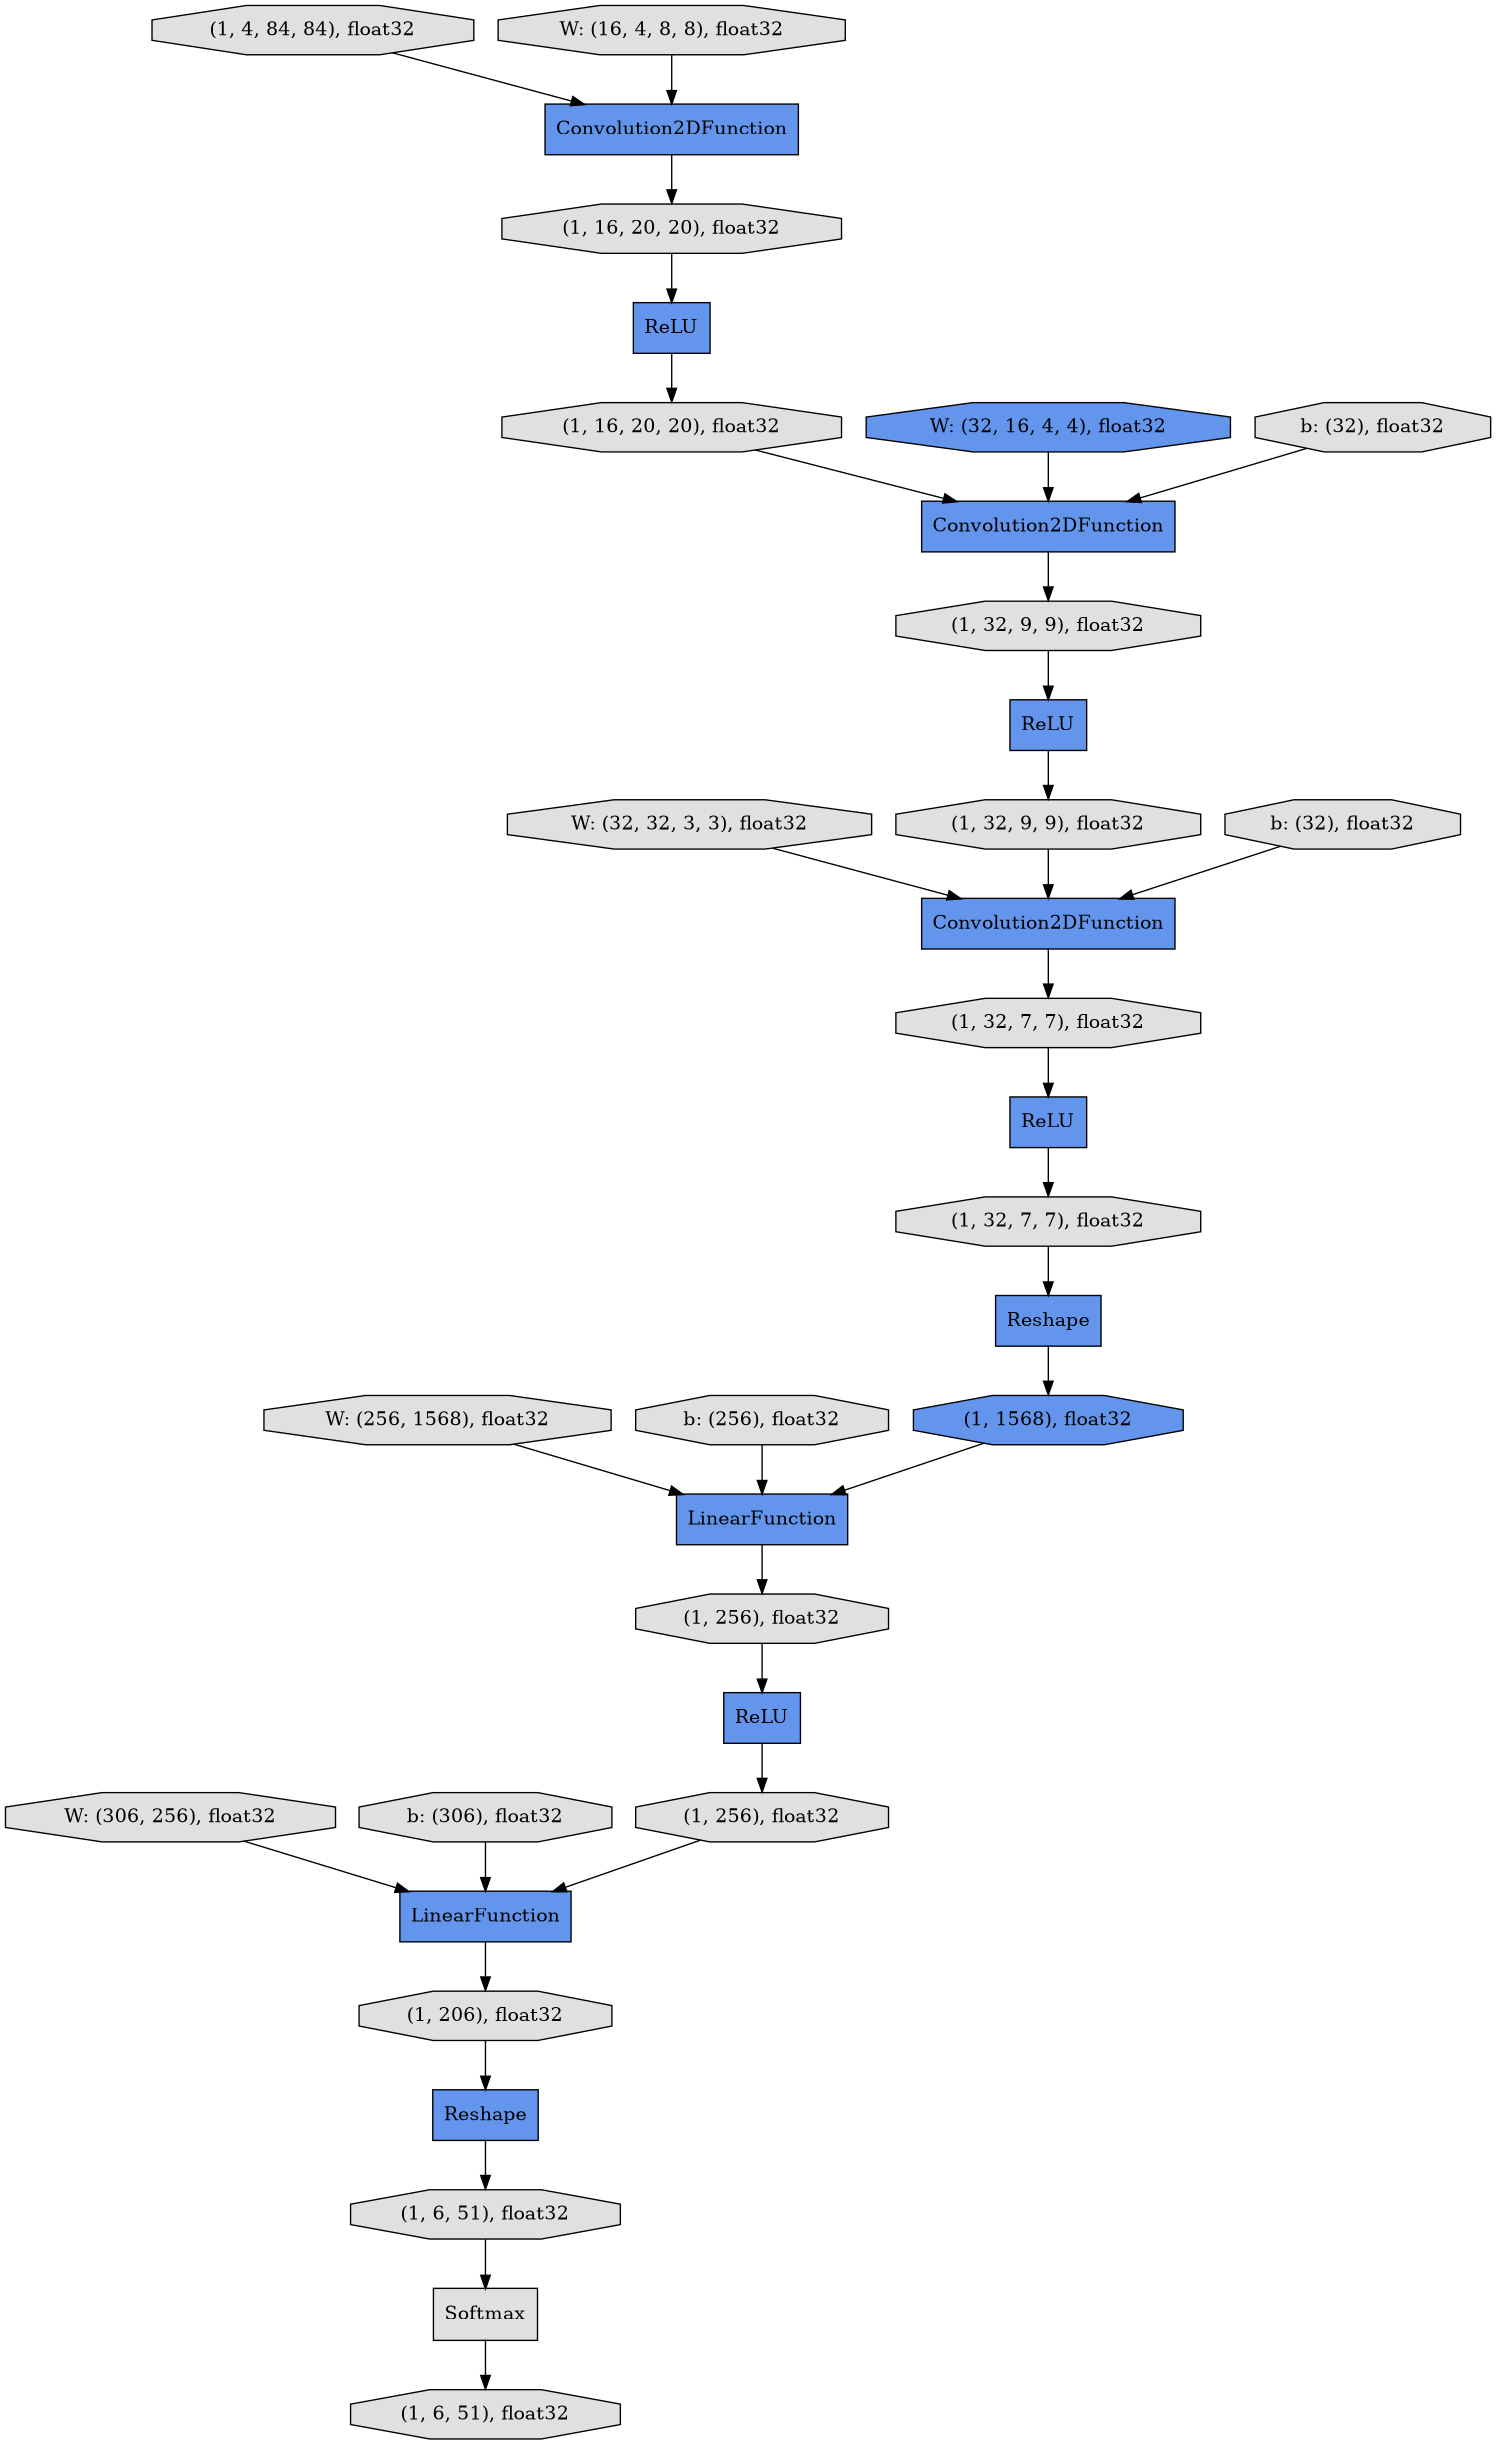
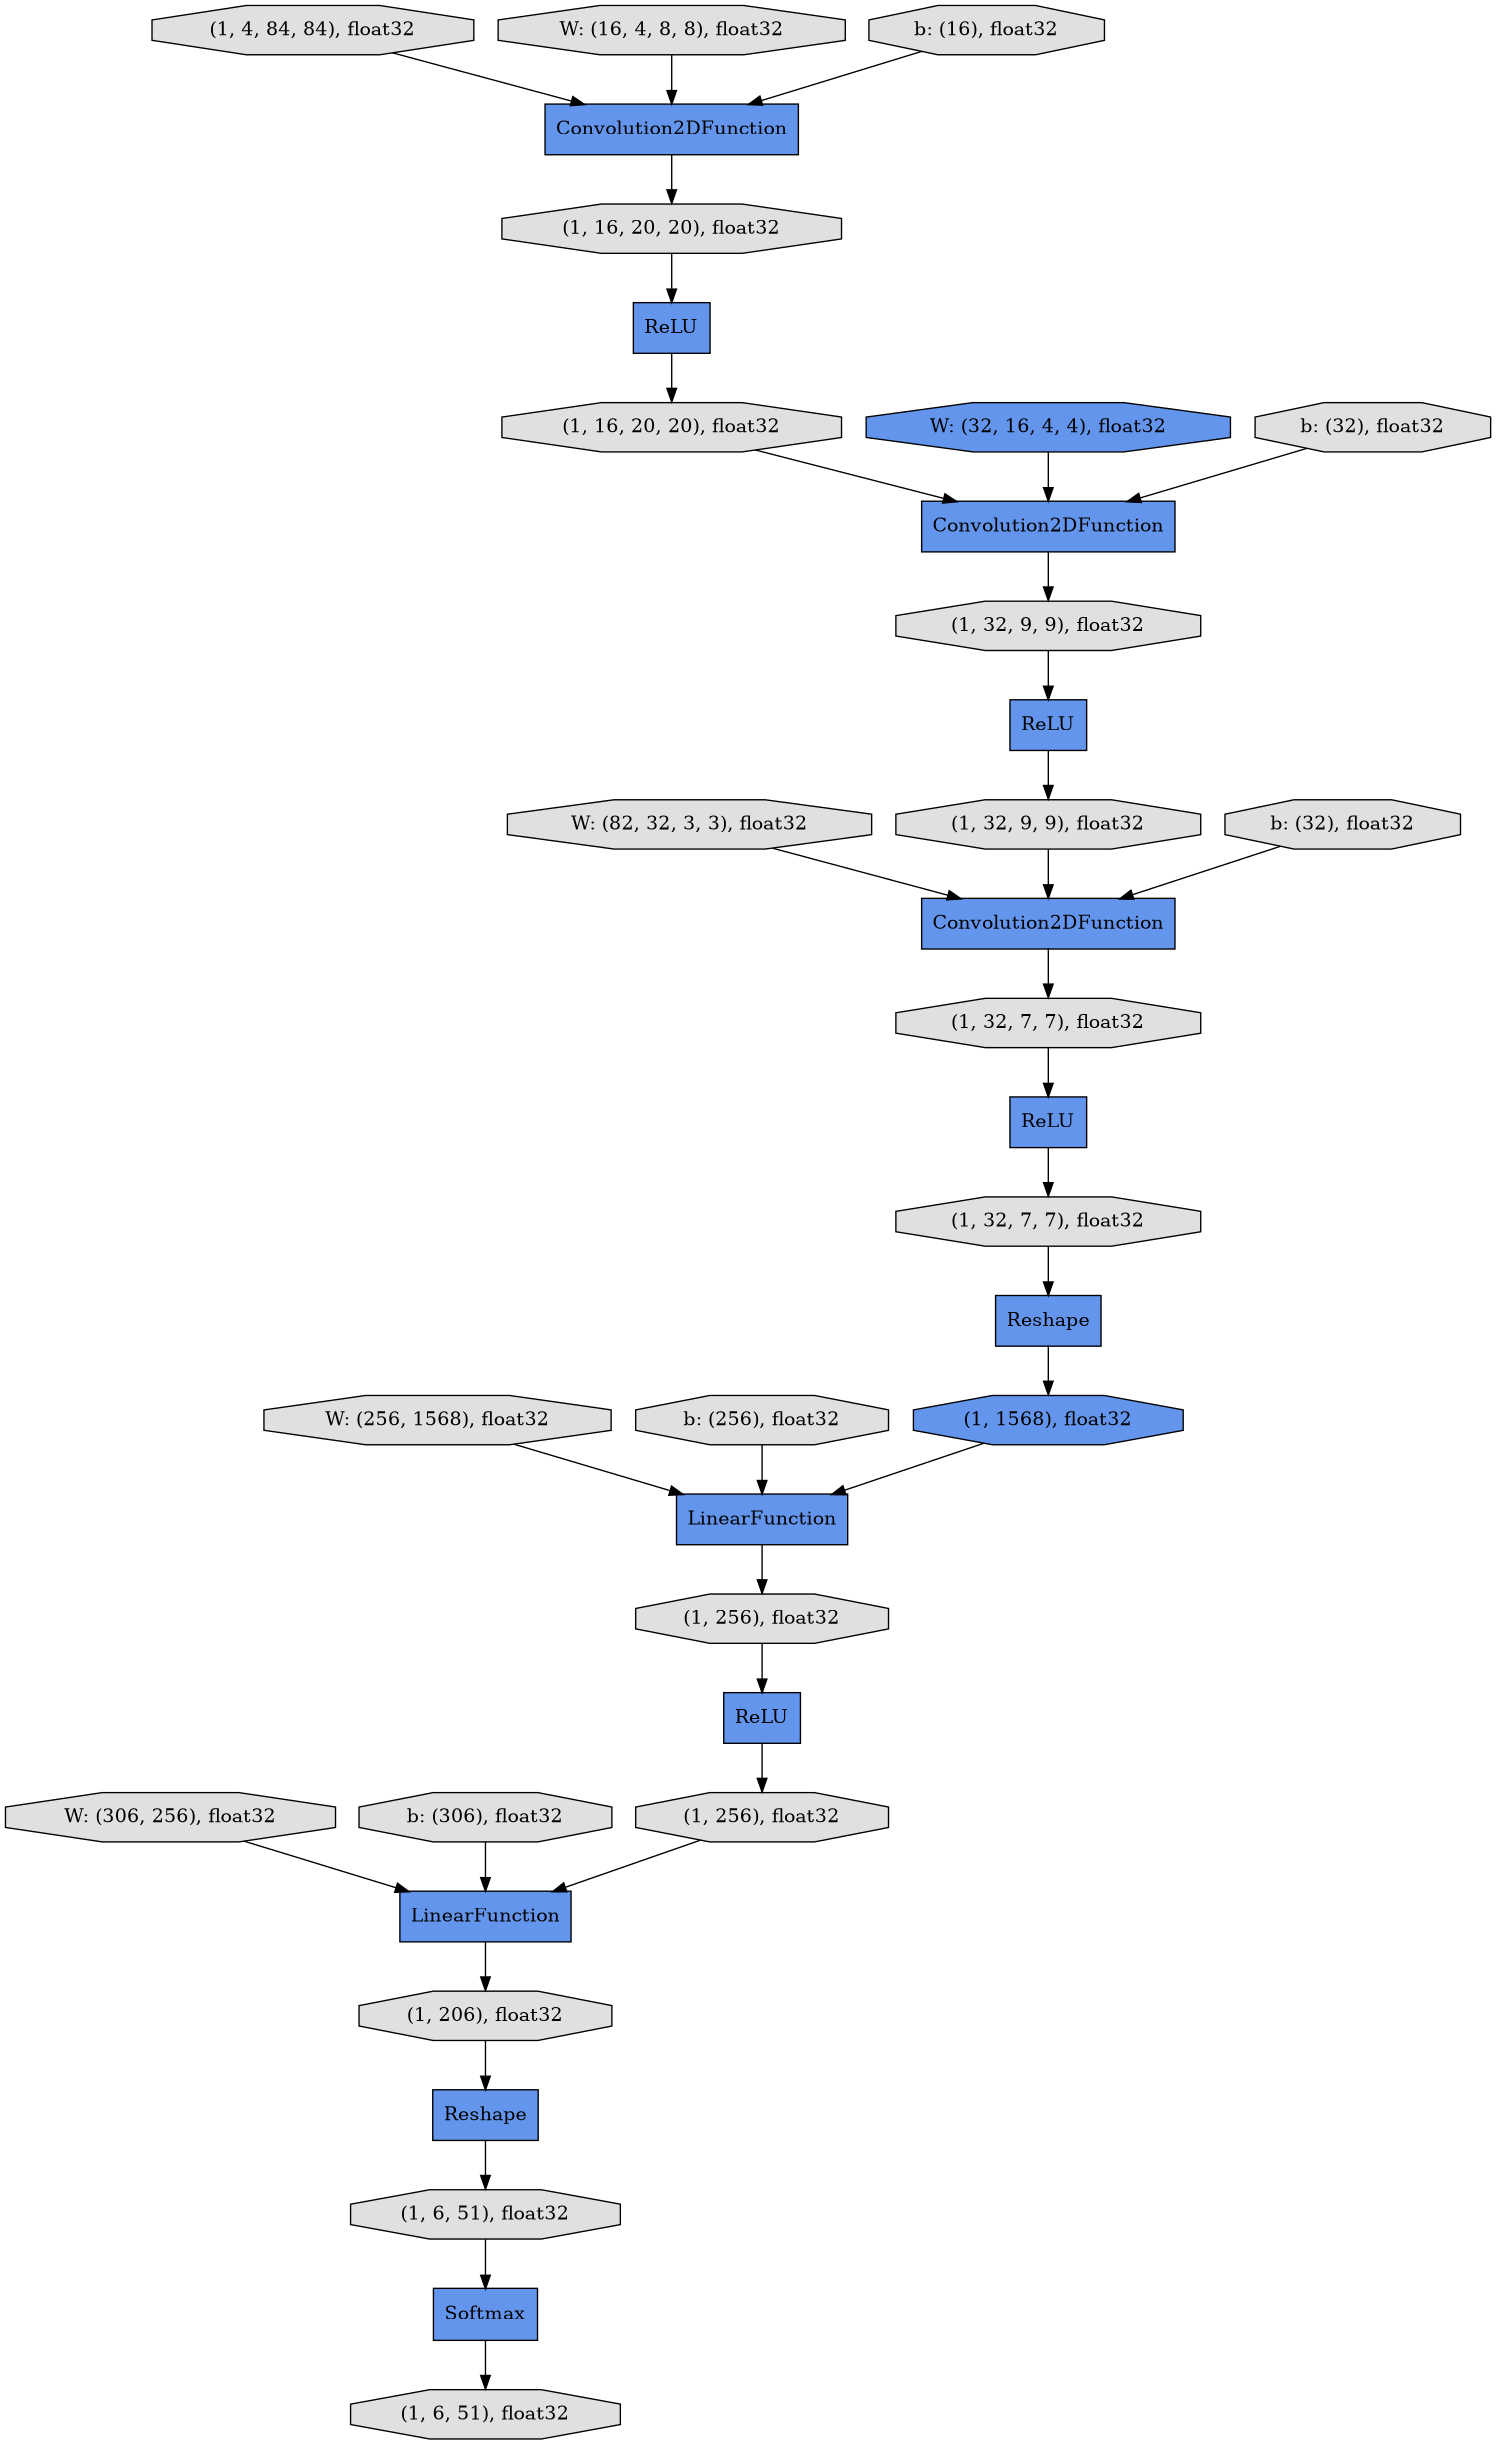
node "b: (16), float32": added
node "W: (32, 32, 3, 3), float32": label "W: (32, 32, 3, 3), float32" -> "W: (82, 32, 3, 3), float32"
node "Softmax": fillcolor #e0e0e0 -> #6495ed
